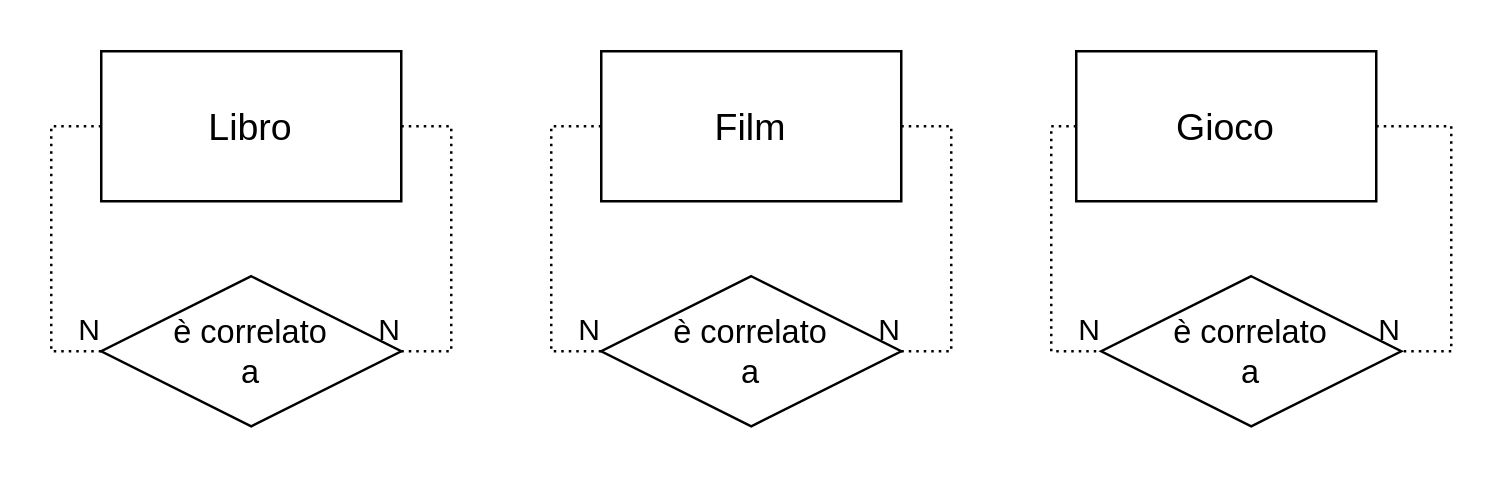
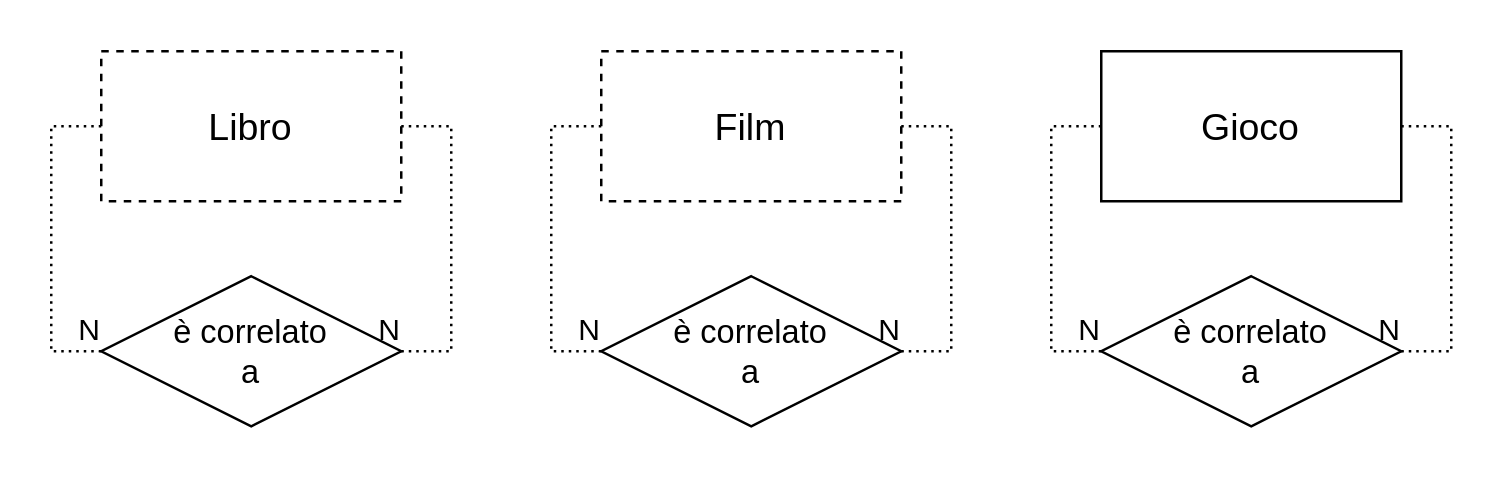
node "Libro": style solid -> dashed
node "Film": style solid -> dashed
node "Gioco": moved (1226, 126) -> (1251, 126)
